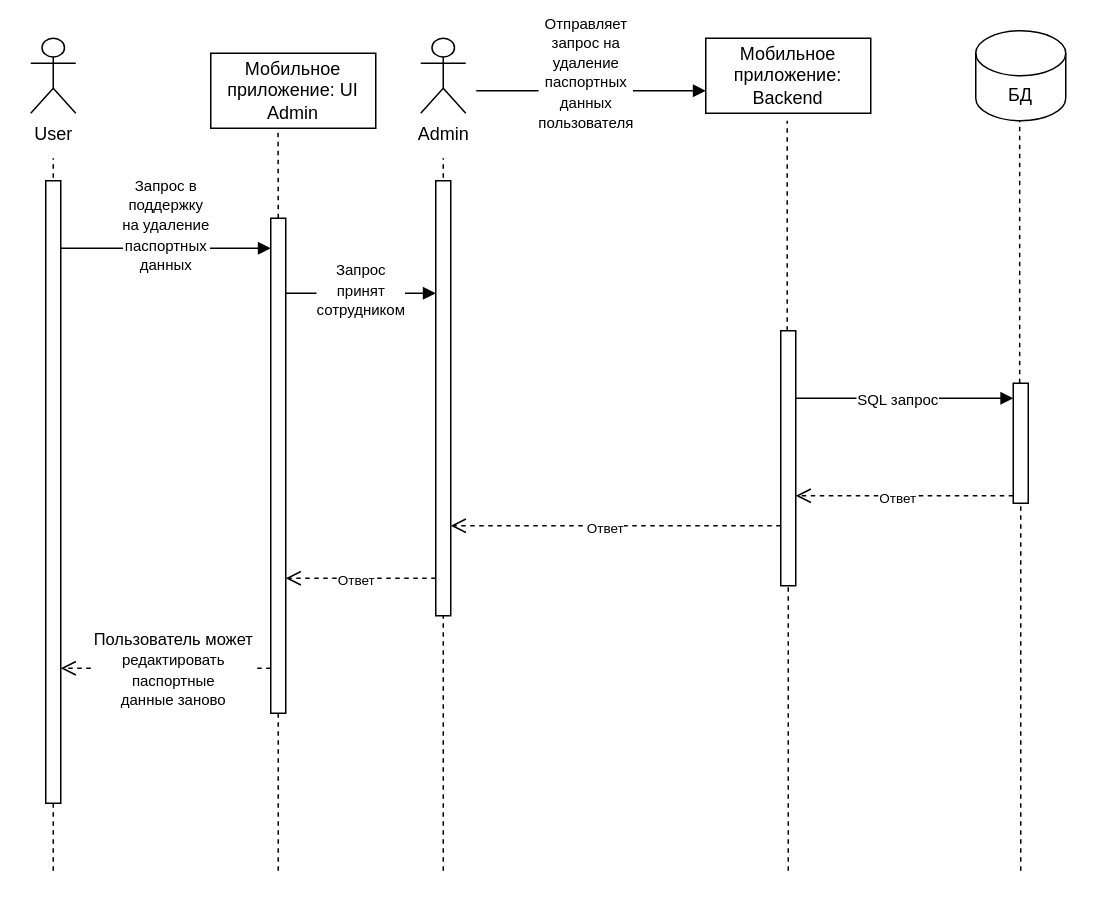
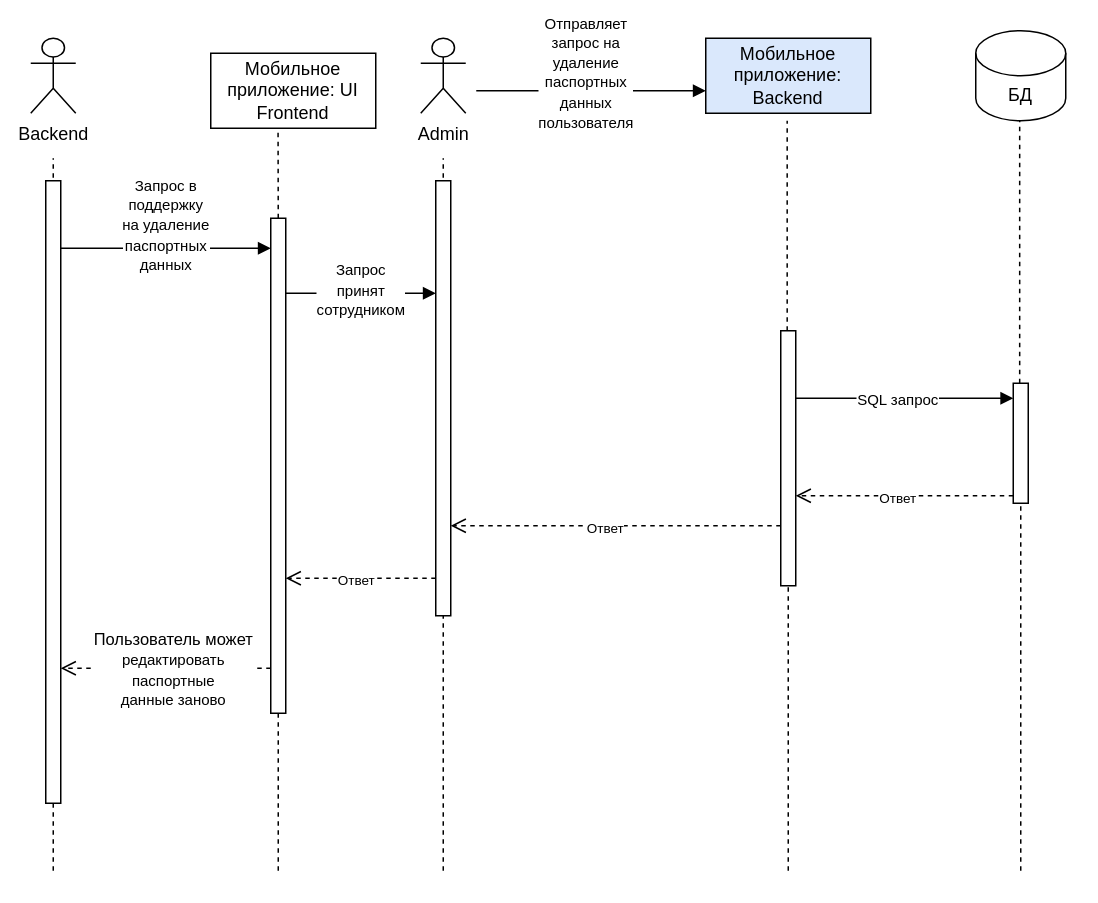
node "Мобильное приложение: Backend": fillcolor #ffffff -> #dae8fc
node "Мобильное приложение: UI Admin": label "Мобильное приложение: UI Admin" -> "Мобильное приложение: UI Frontend"
node "User": label "User" -> "Backend"
